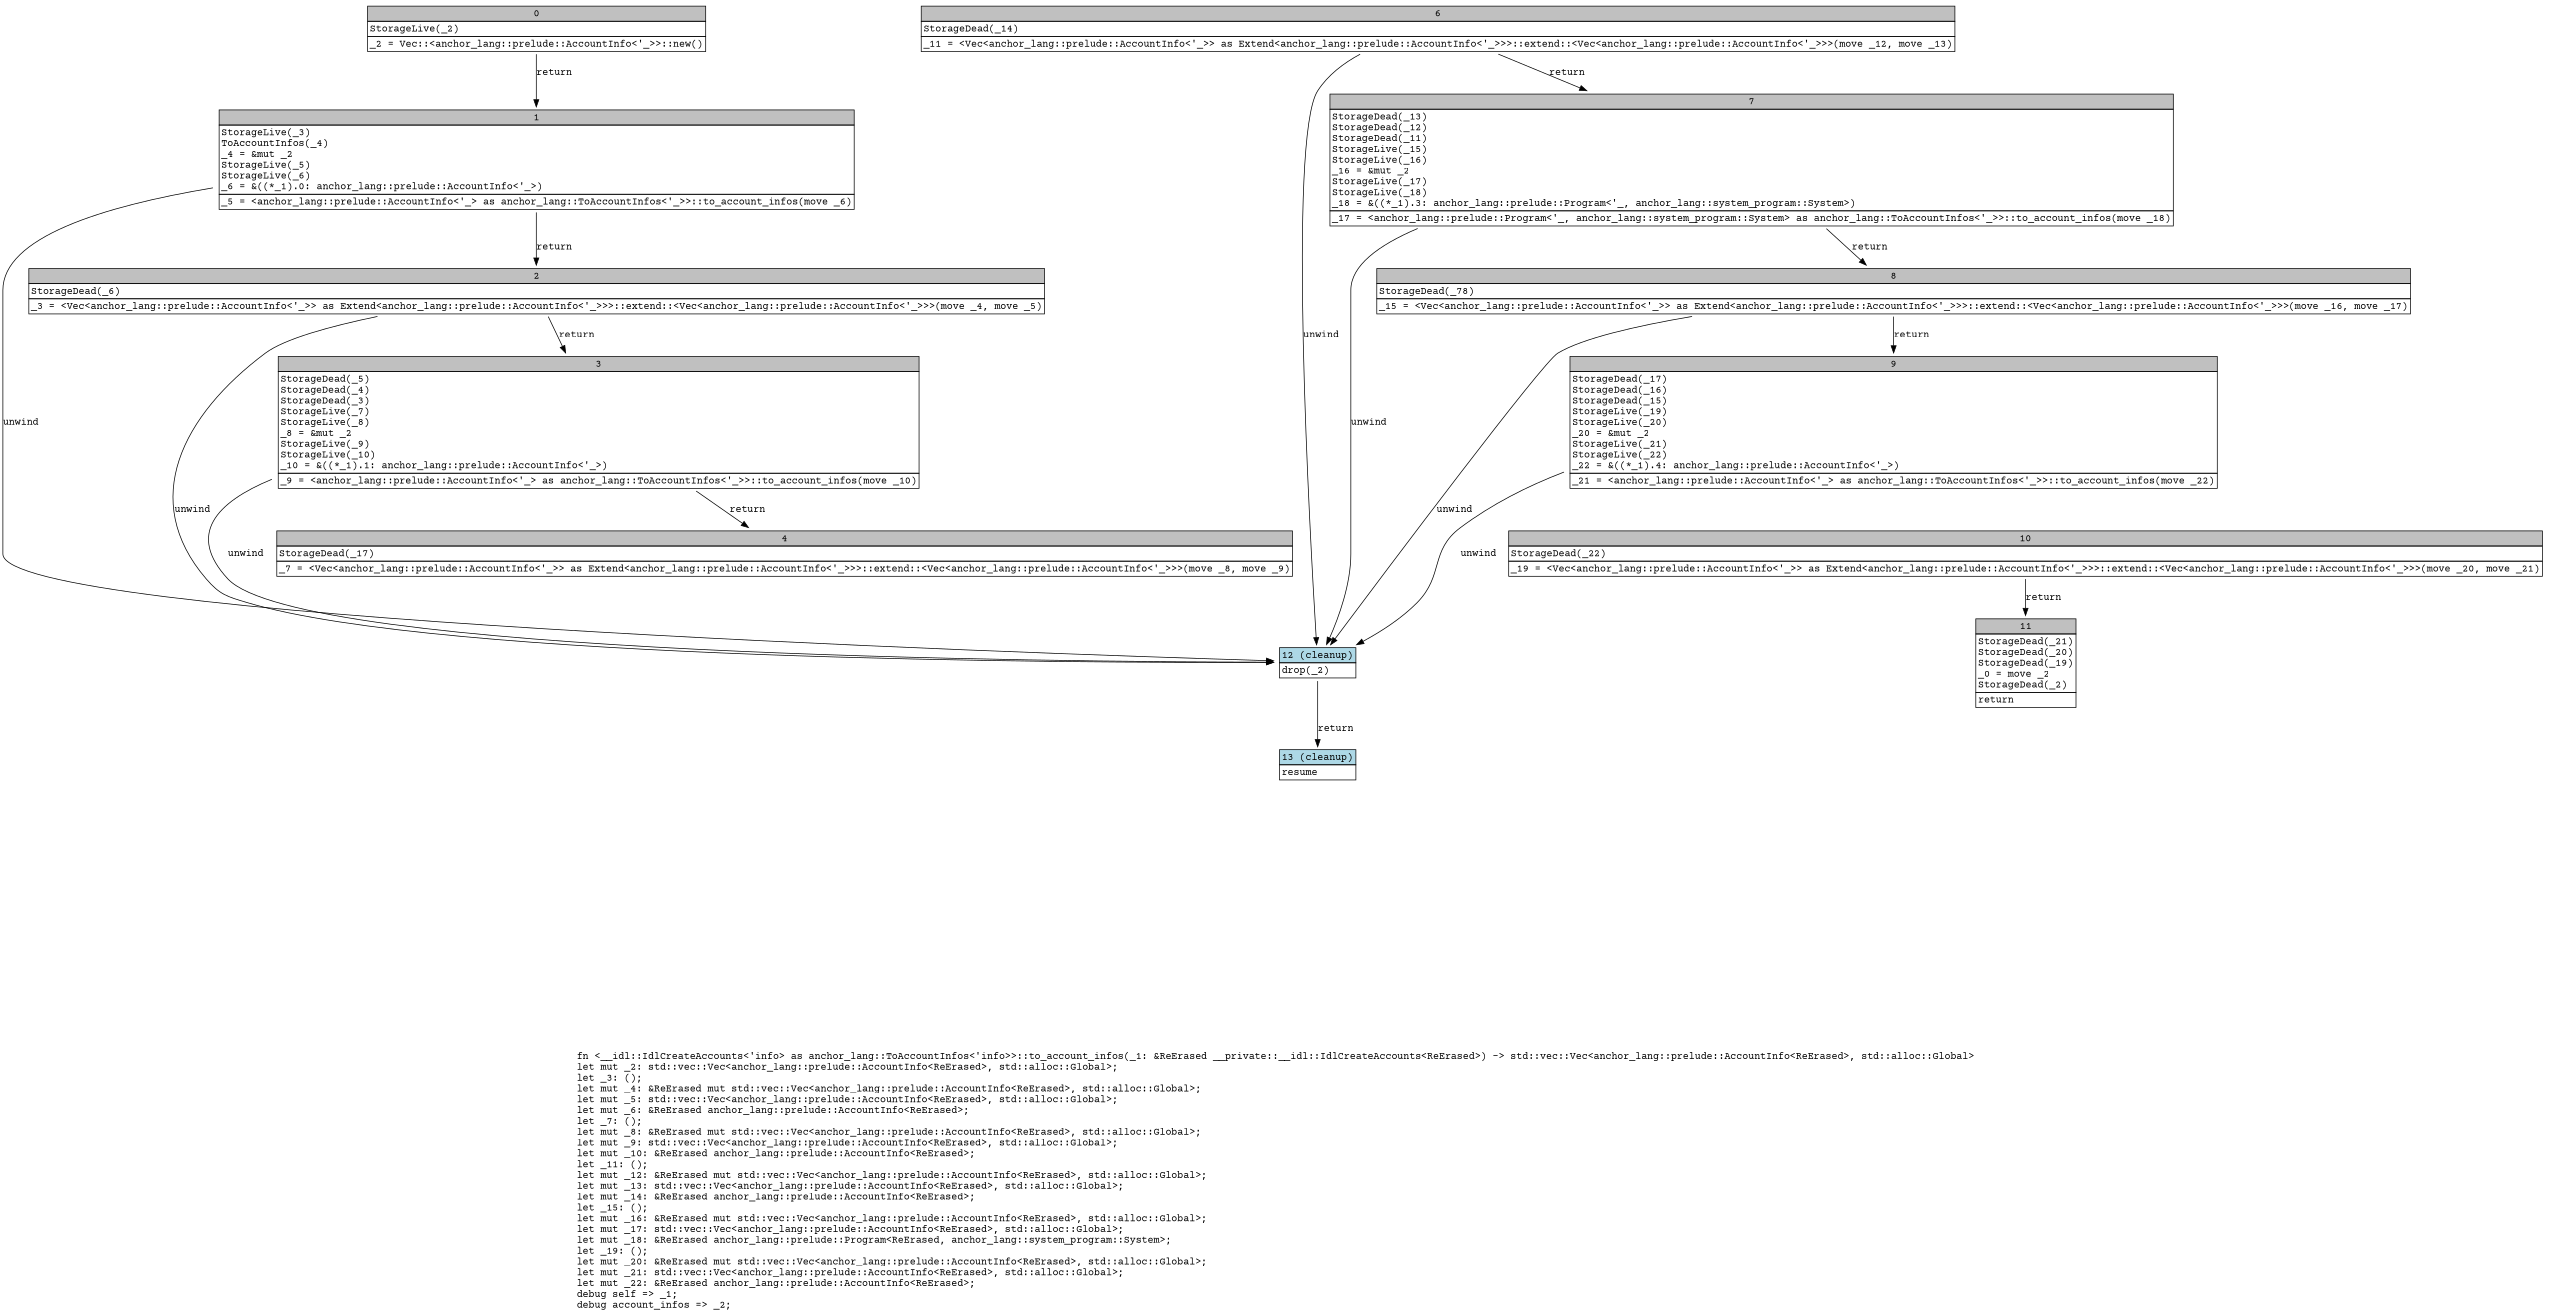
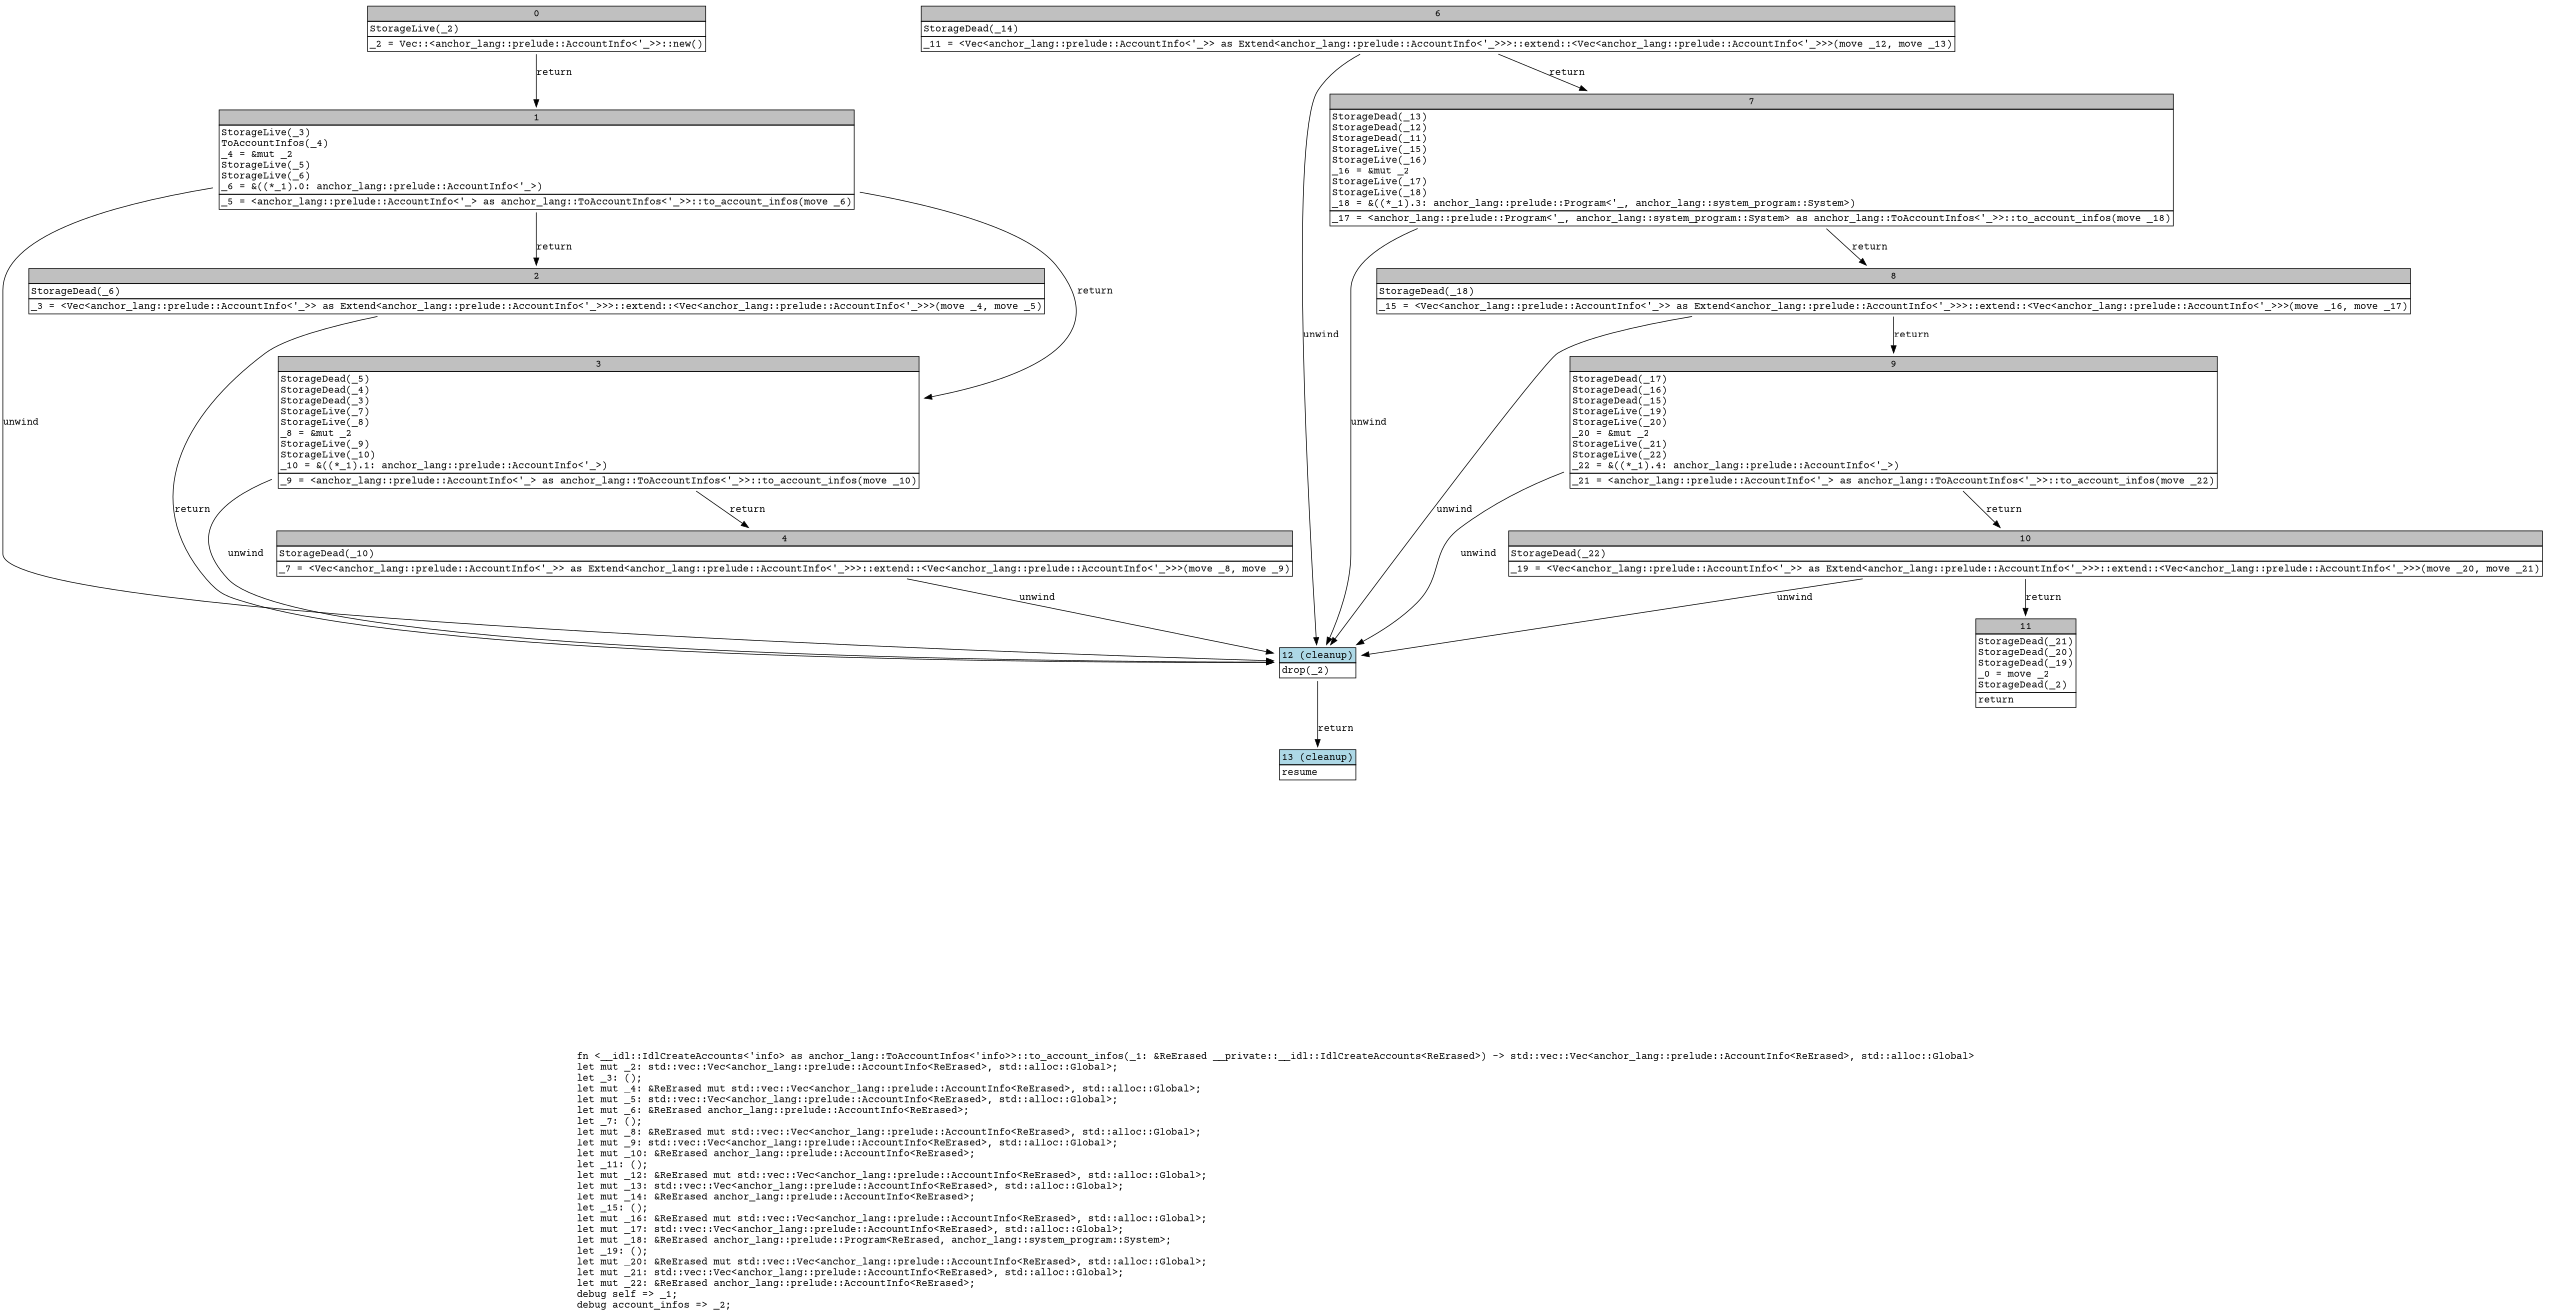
node "8": text "StorageDead(_78)" -> "StorageDead(_18)"
edge "2" -> "3": now "1" -> "3"
edge "9" -> "10": added, label "return"
edge "2" -> "12 (cleanup)": label "unwind" -> "return"
node "4": text "StorageDead(_17)" -> "StorageDead(_10)"
edge "4" -> "12 (cleanup)": added, label "unwind"
edge "10" -> "12 (cleanup)": added, label "unwind"
